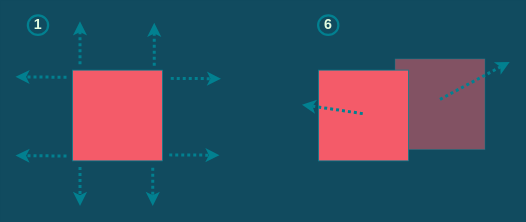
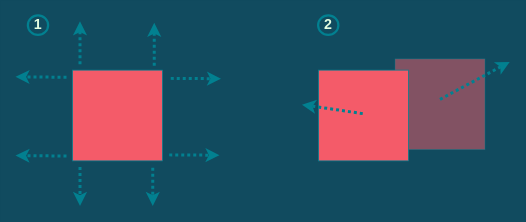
node "6": label "6" -> "2"
